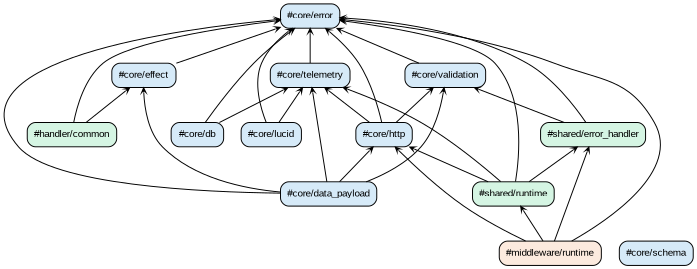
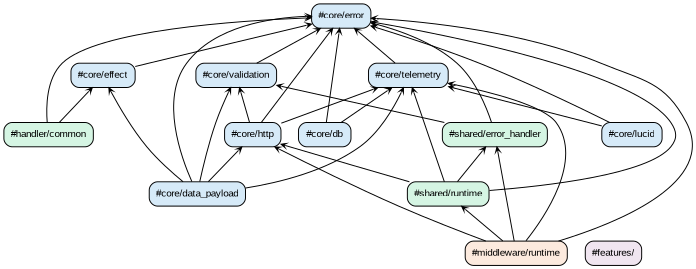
edge "#middleware/runtime" -> "#core/telemetry": added
node "#features/": added
node "#core/schema": removed
